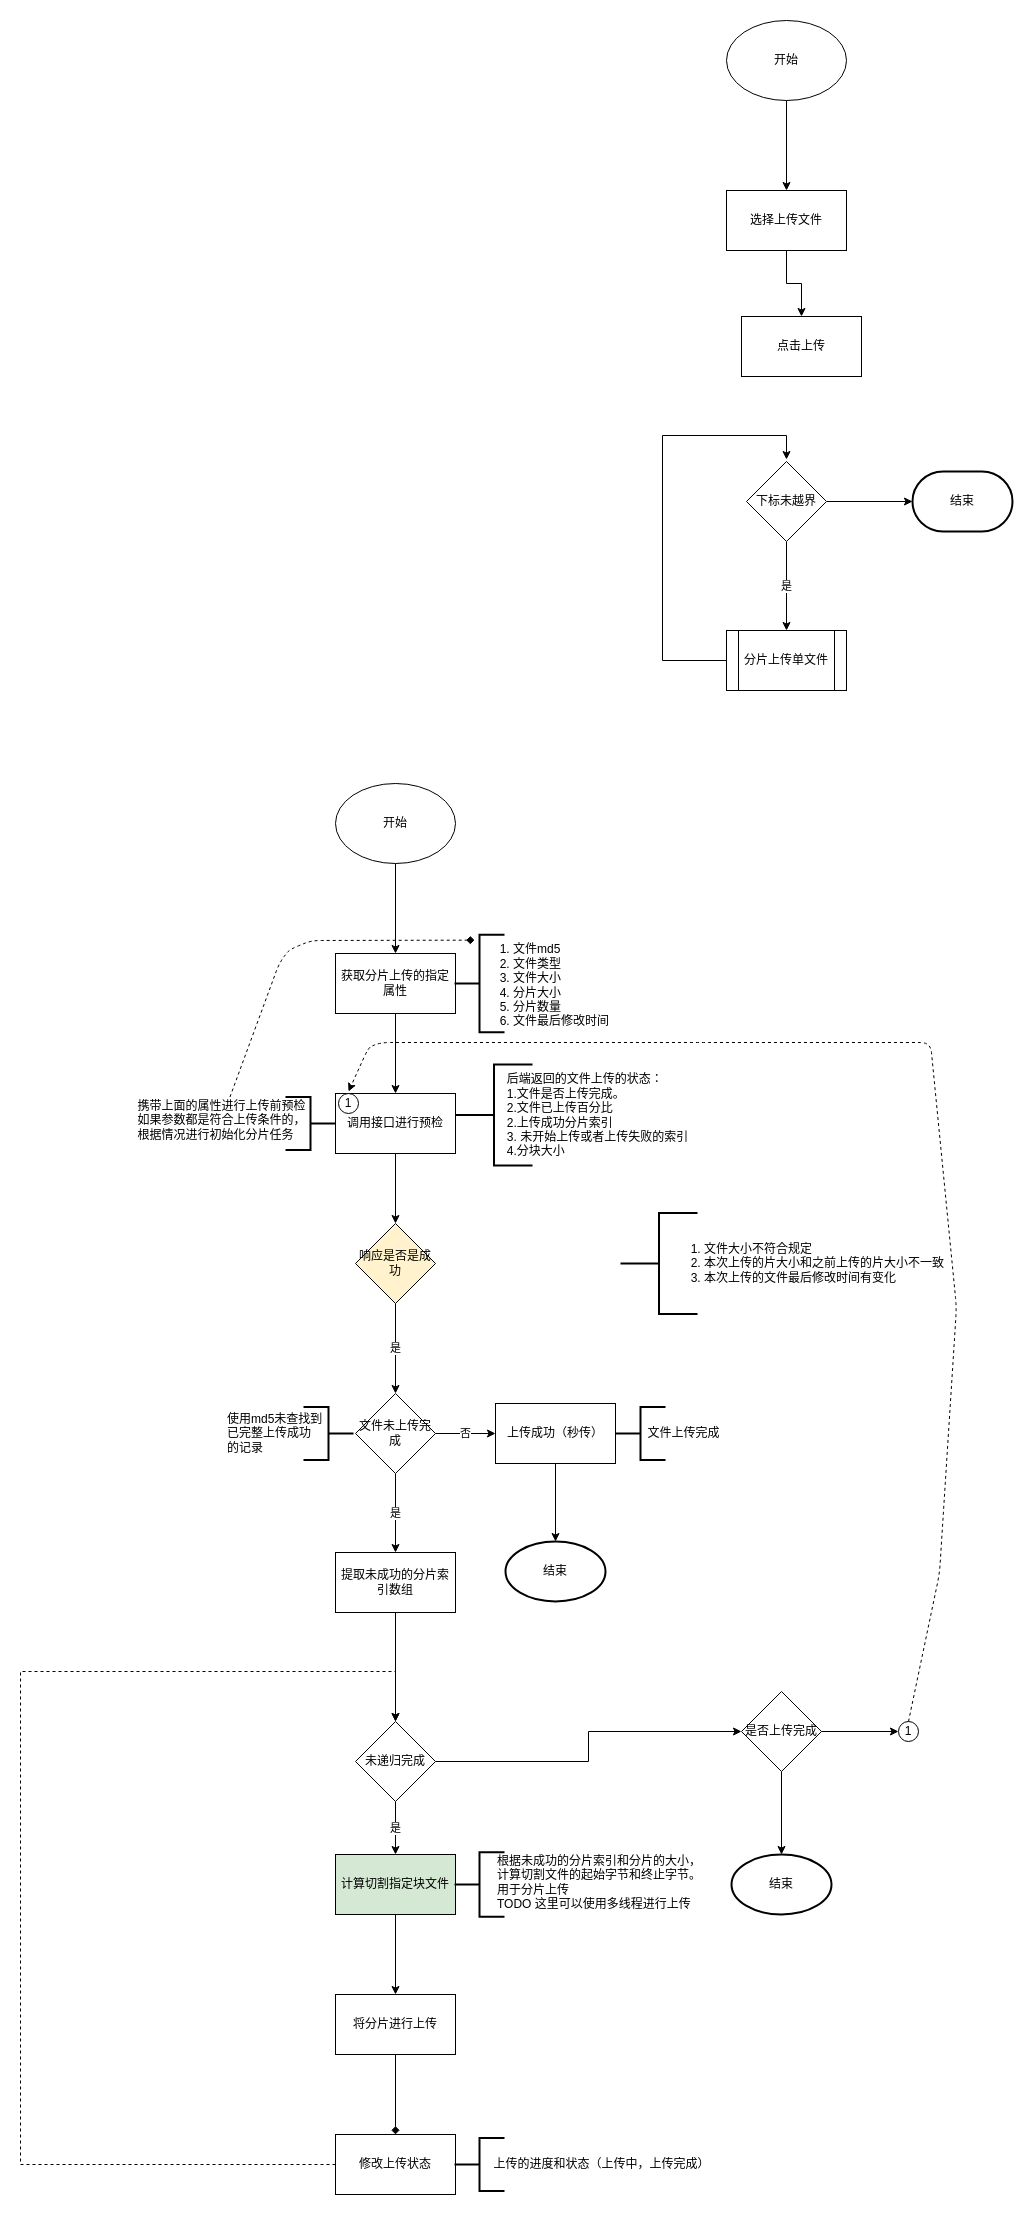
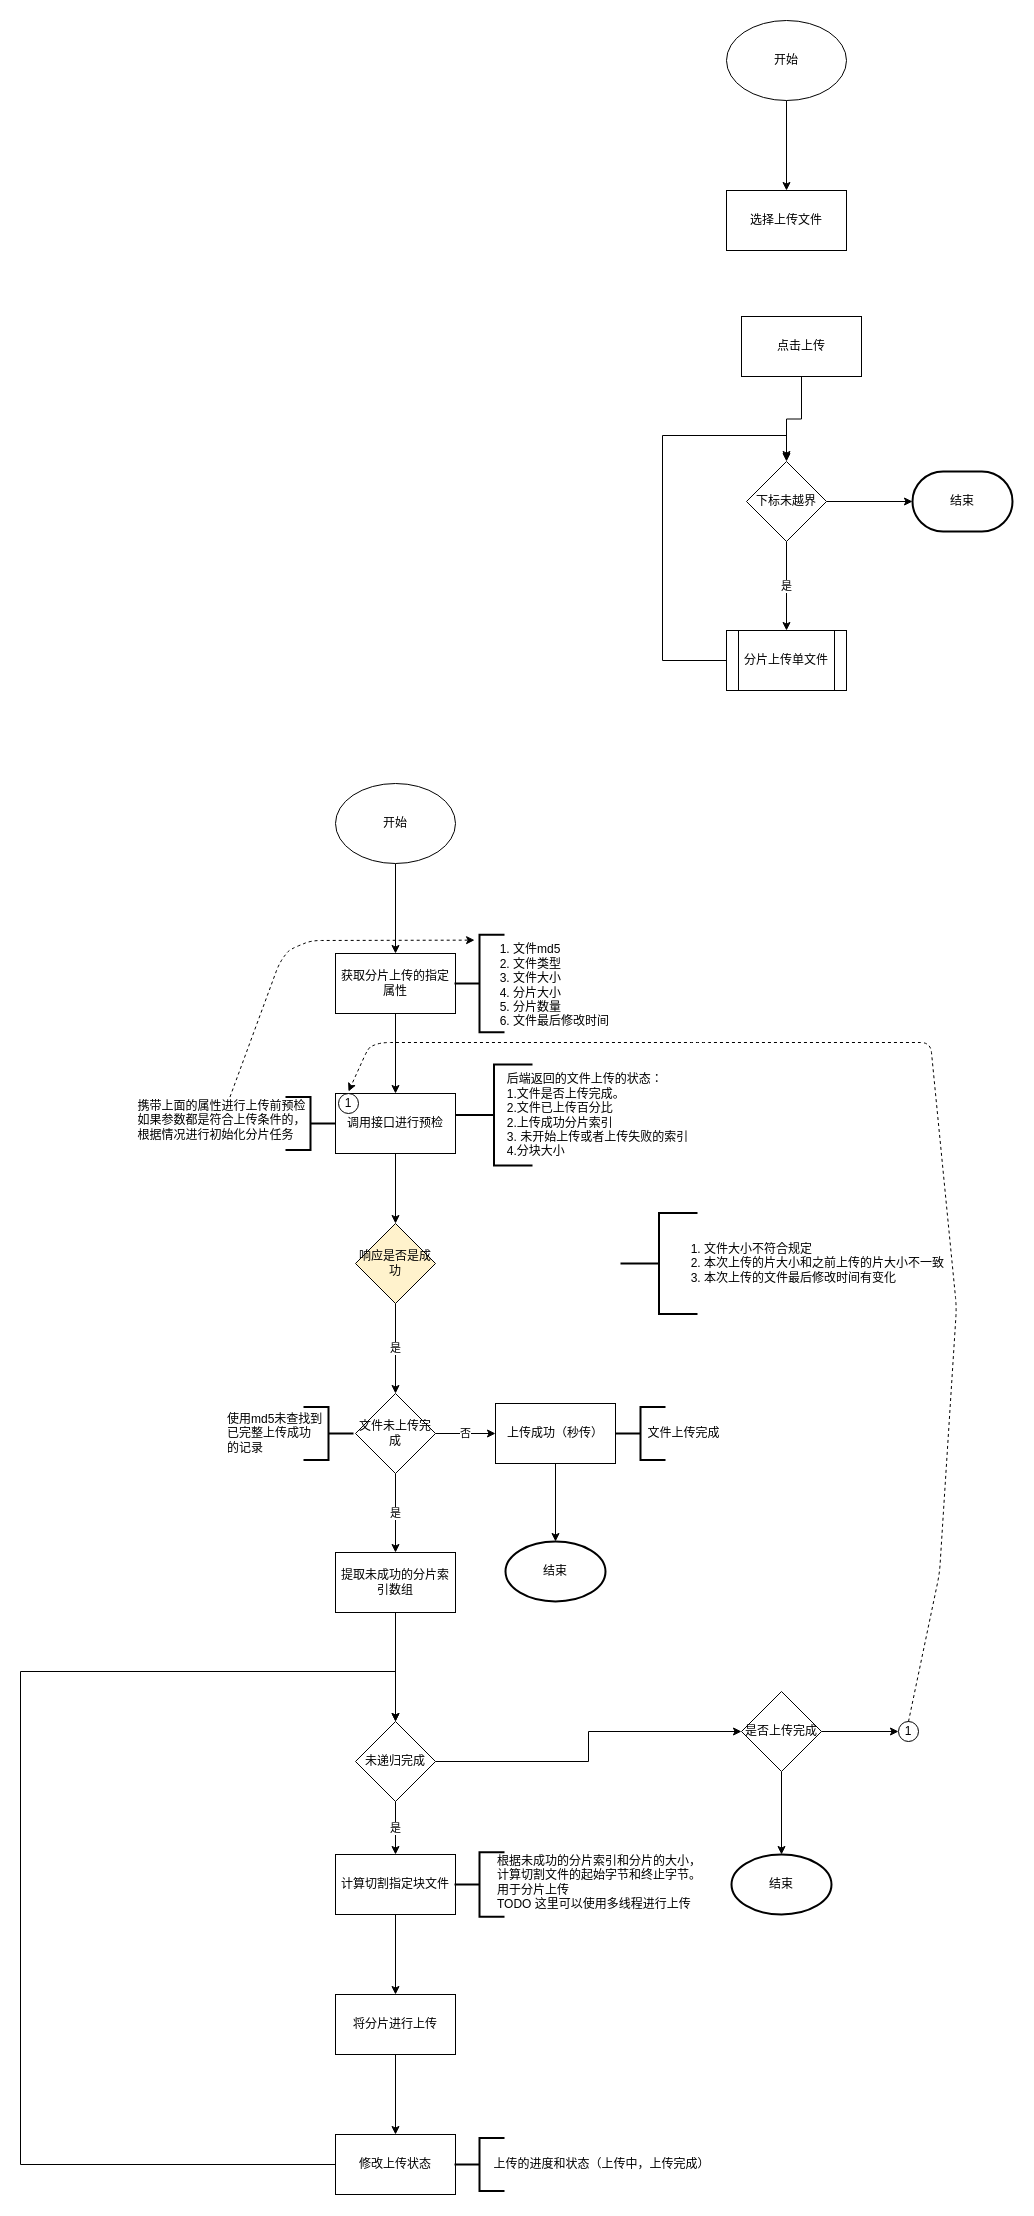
edge "选择上传文件" -> "点击上传": removed
edge "点击上传" -> "下标未越界": added
edge "携带上面的属性进行上传前预检 如果参数都是符合上传条件的， 根据情况进行初始化分片任务" -> "文件md5 文件类型 文件大小 分片大小 分片数量 文件最后修改时间": arrowhead diamond -> classic
node "计算切割指定块文件": fillcolor #d5e8d4 -> #ffffff
edge "修改上传状态" -> "未递归完成": style dashed -> solid
edge "将分片进行上传" -> "修改上传状态": arrowhead diamond -> classic
